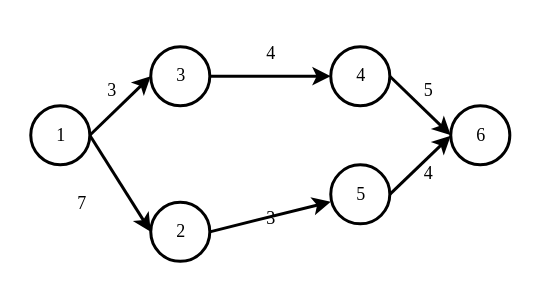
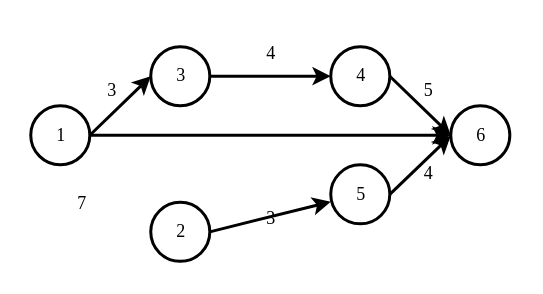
edge "1" -> "2": now "1" -> "6"
